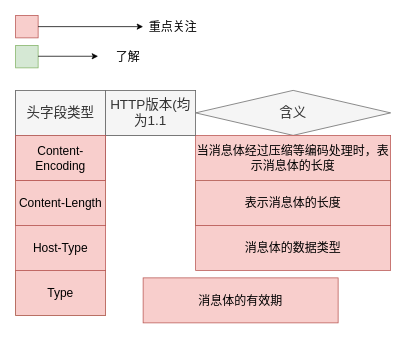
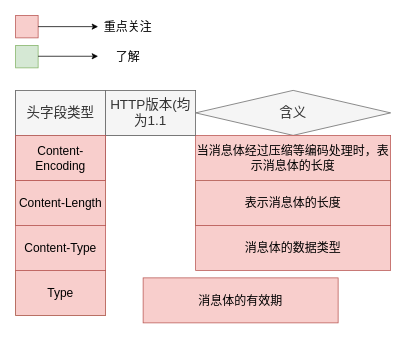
node "重点关注": moved (173, 27) -> (128, 27)
node "Host-Type": label "Host-Type" -> "Content-Type"
